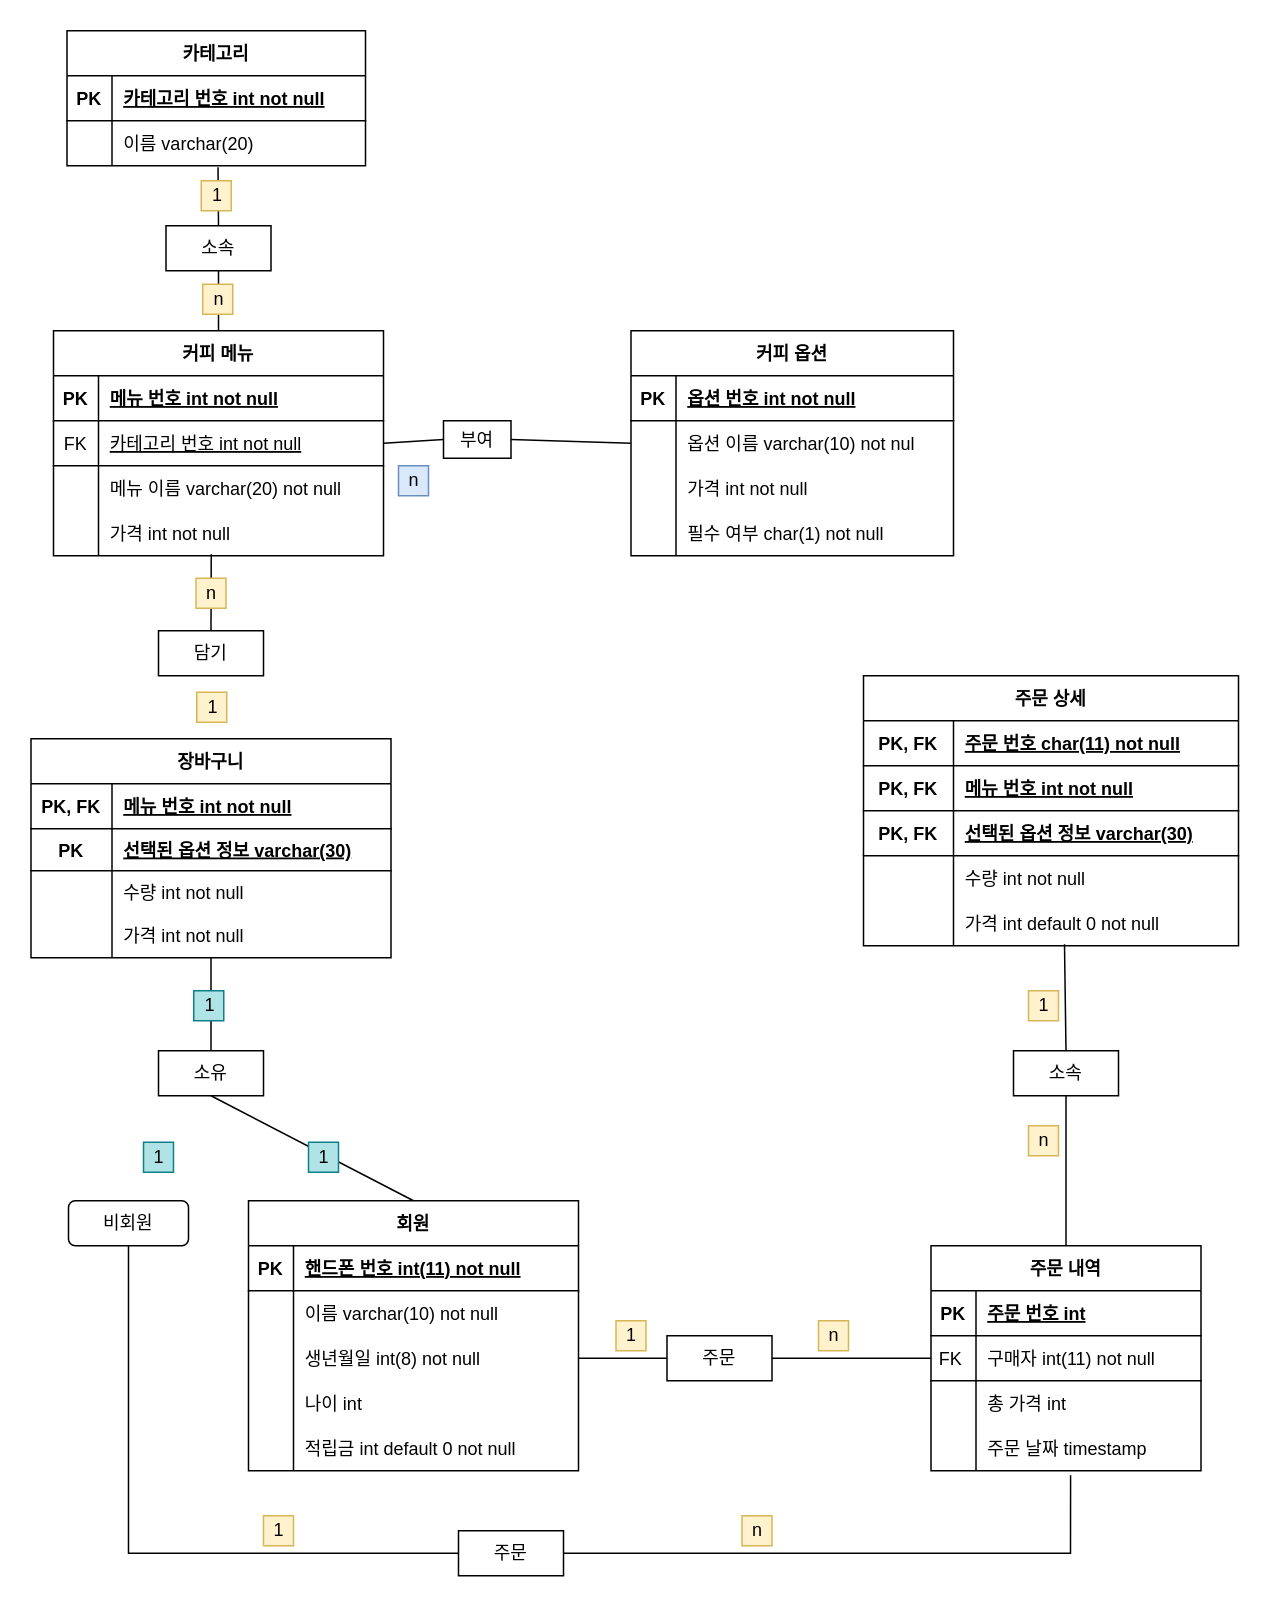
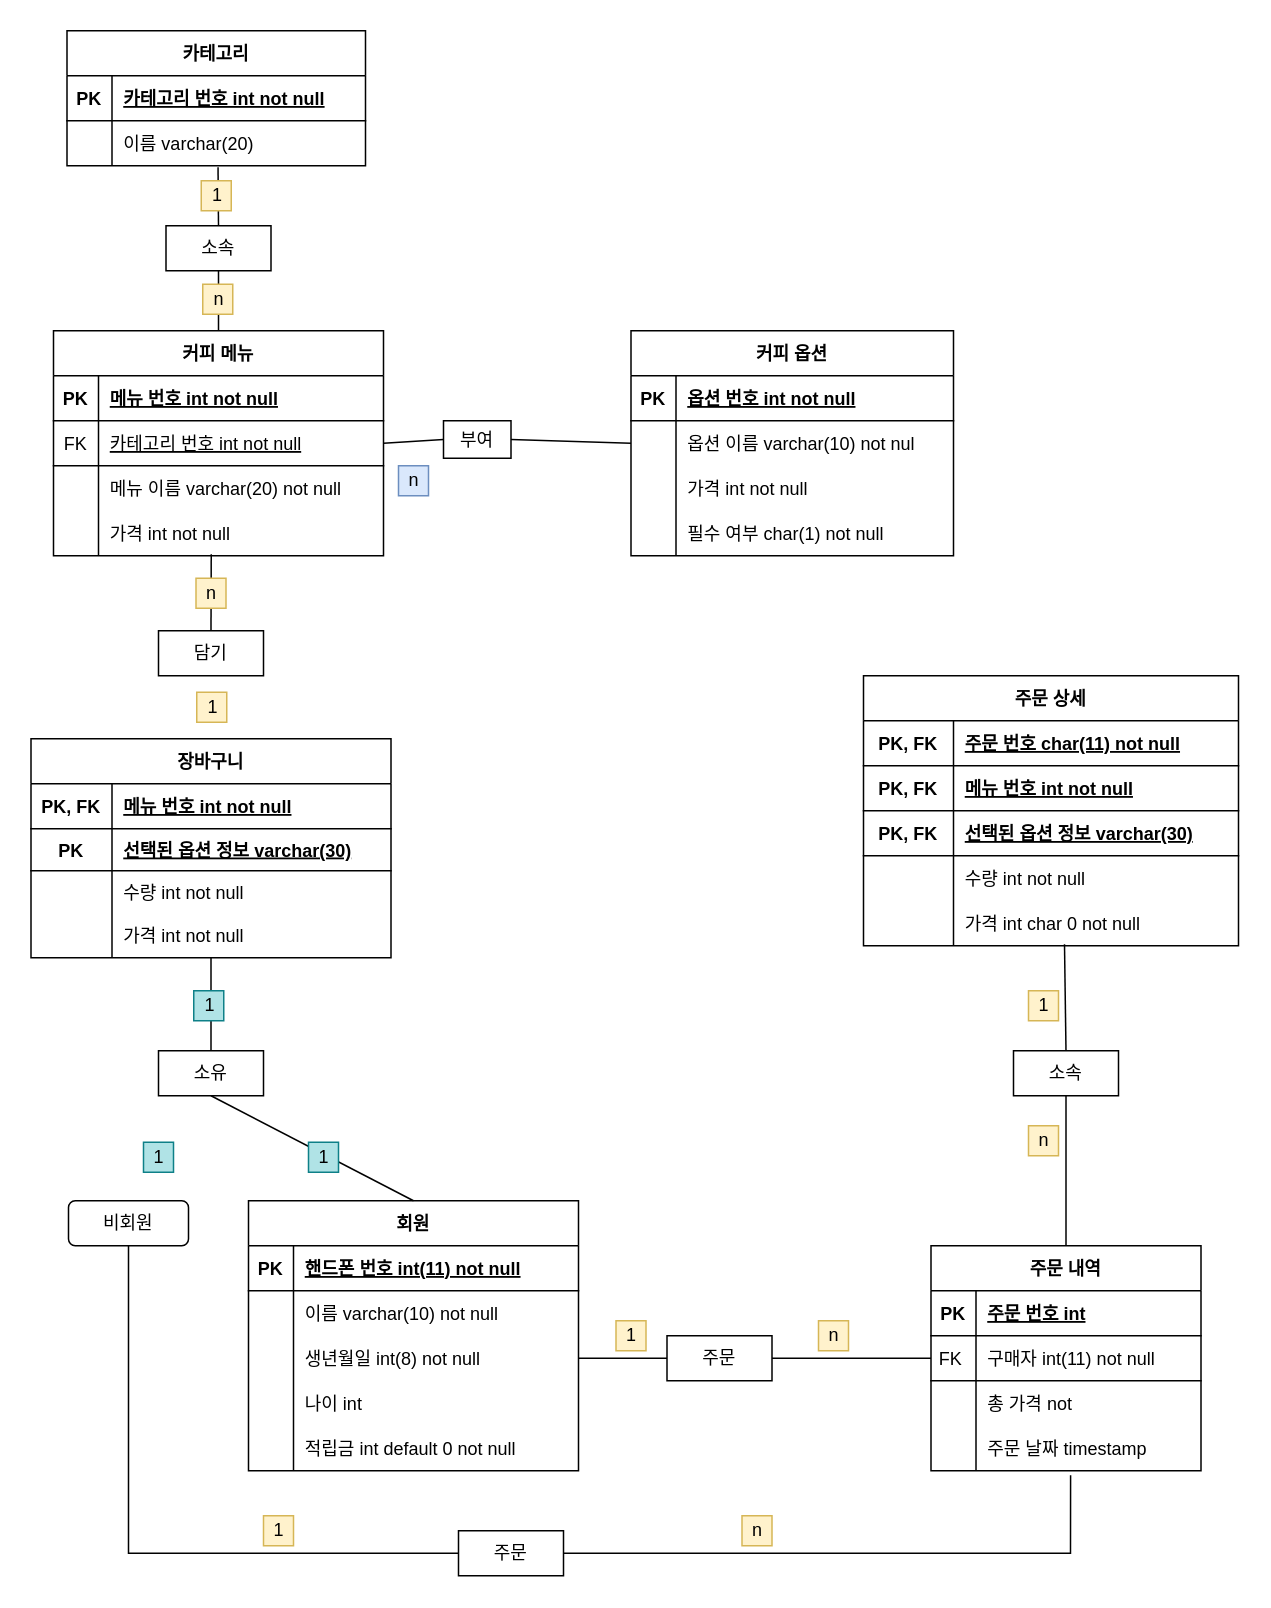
node "가격 int default 0 not null": label "가격 int default 0 not null" -> "가격 int char 0 not null"
node "총 가격 int": label "총 가격 int" -> "총 가격 not"
